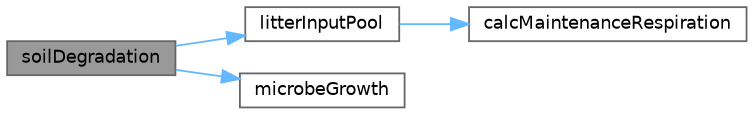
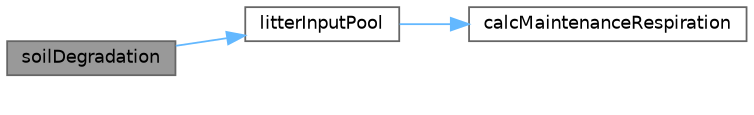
node "microbeGrowth": removed
